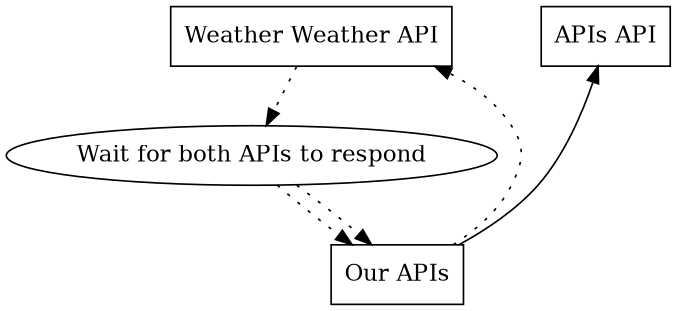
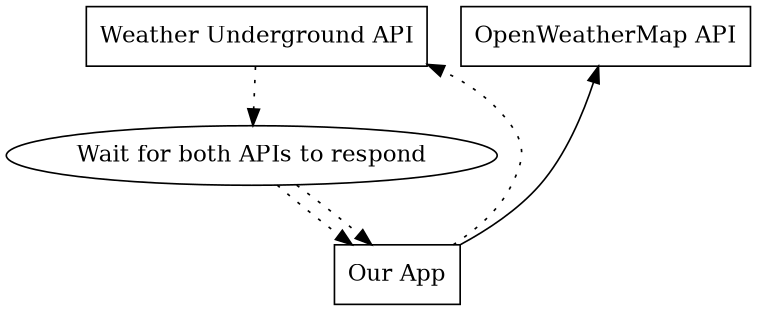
node "Weather Weather API": label "Weather Weather API" -> "Weather Underground API"
node "APIs API": label "APIs API" -> "OpenWeatherMap API"
node "Our APIs": label "Our APIs" -> "Our App"
